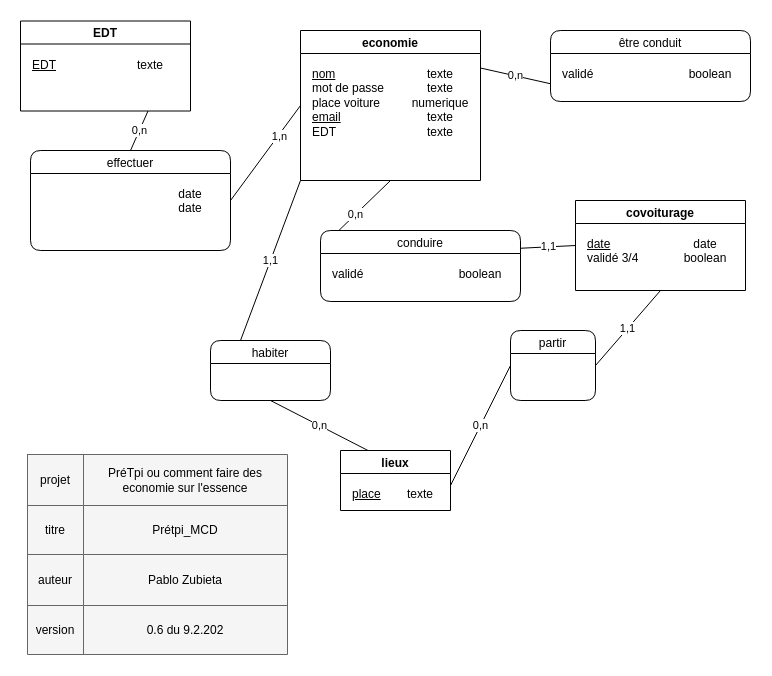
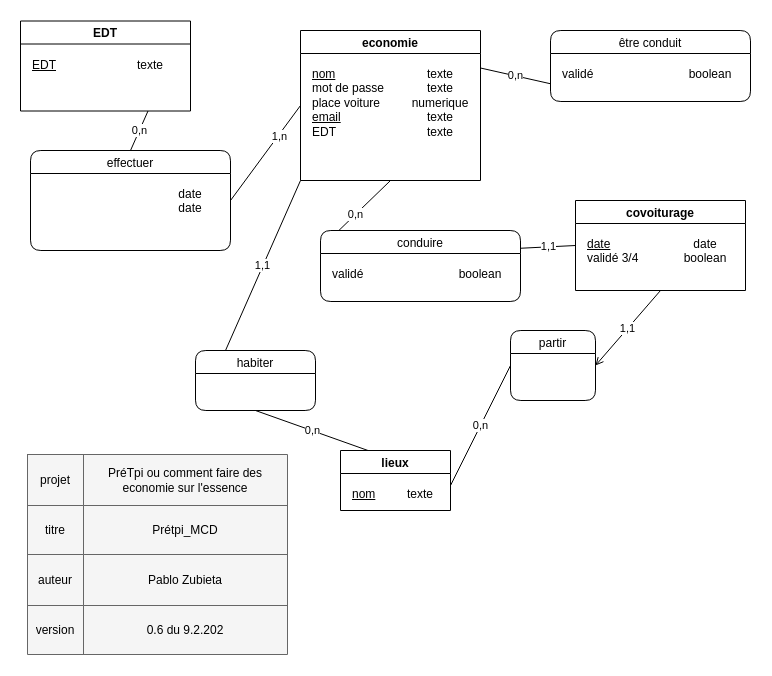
edge "covoiturage" -- "partir": arrowhead none -> open
node "habiter": moved (271, 371) -> (256, 381)
node "place": label "place" -> "nom"
